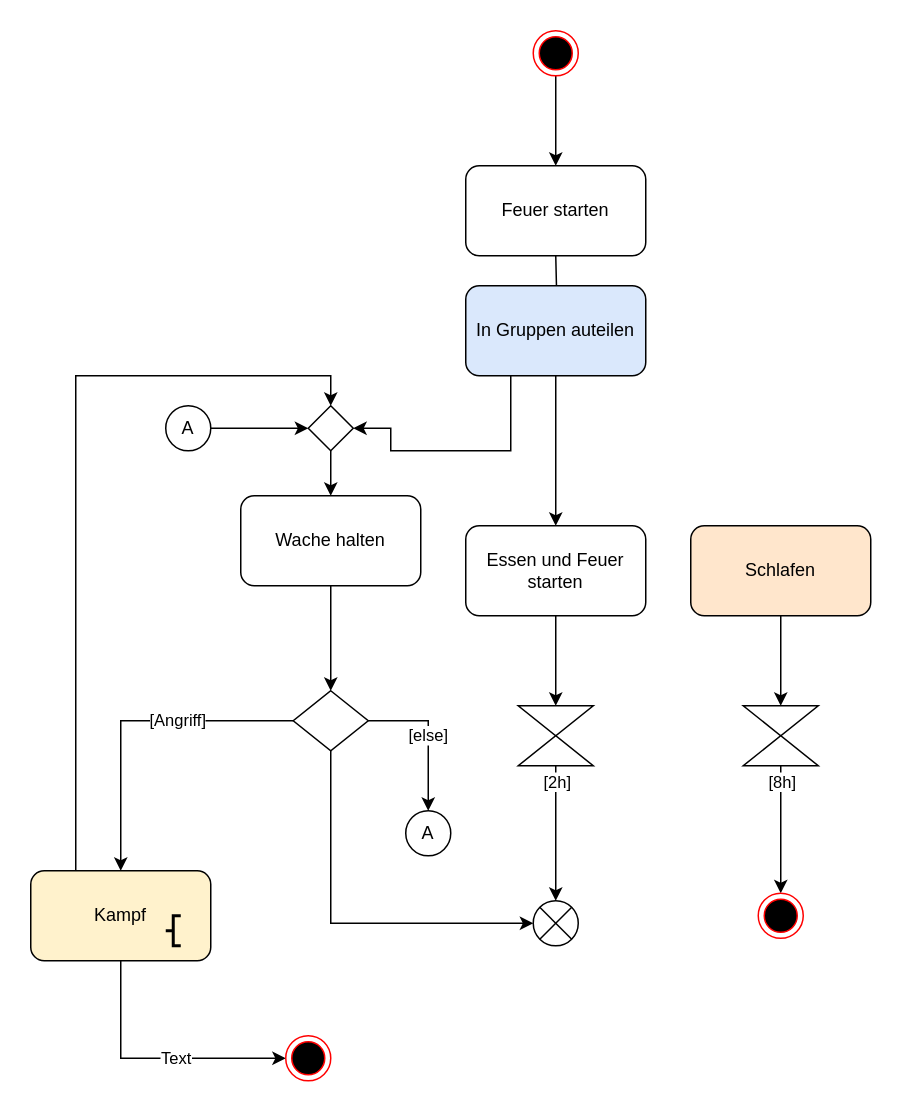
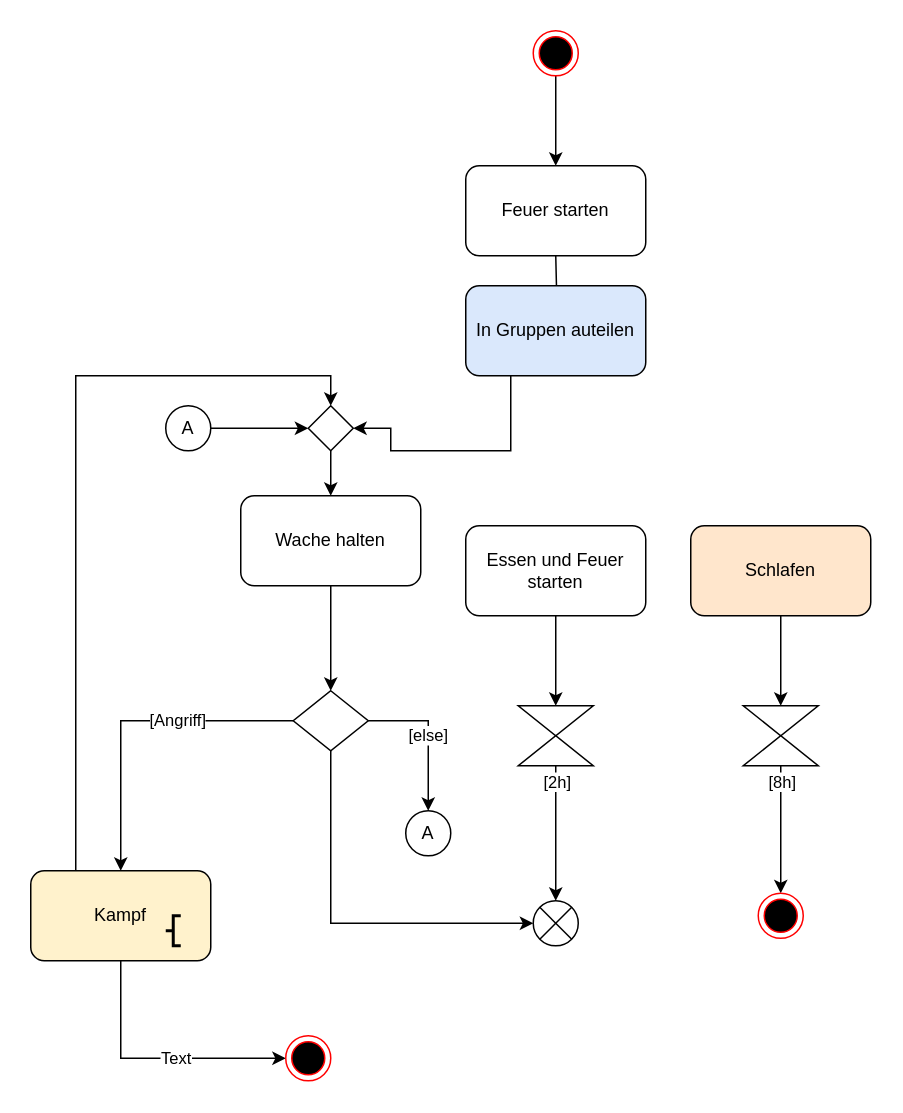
edge "In Gruppen auteilen" -> "Essen und Feuer starten": removed
